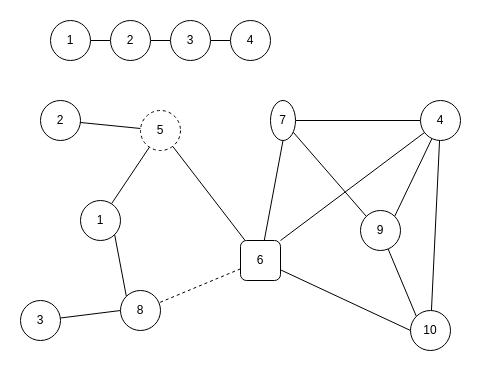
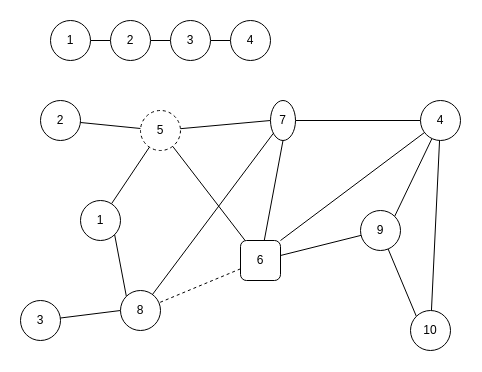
edge "7" -- "5": added
edge "7" -- "9": now "7" -- "8"
edge "6" -- "10": now "6" -- "9"
